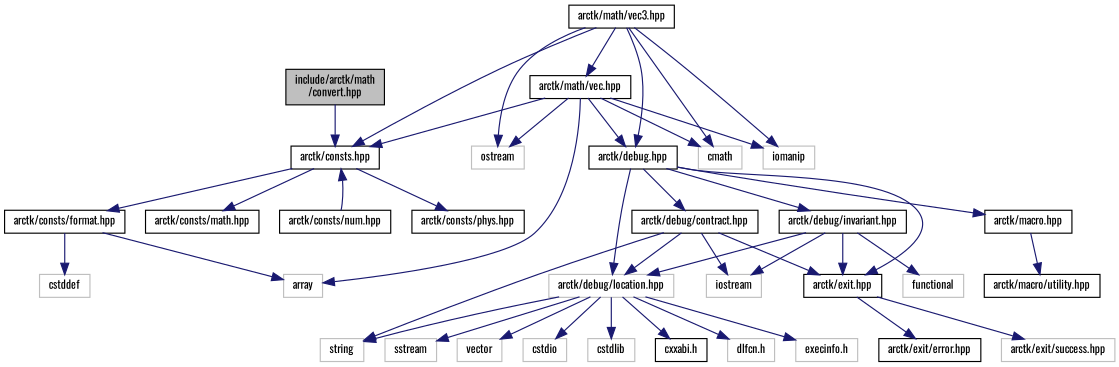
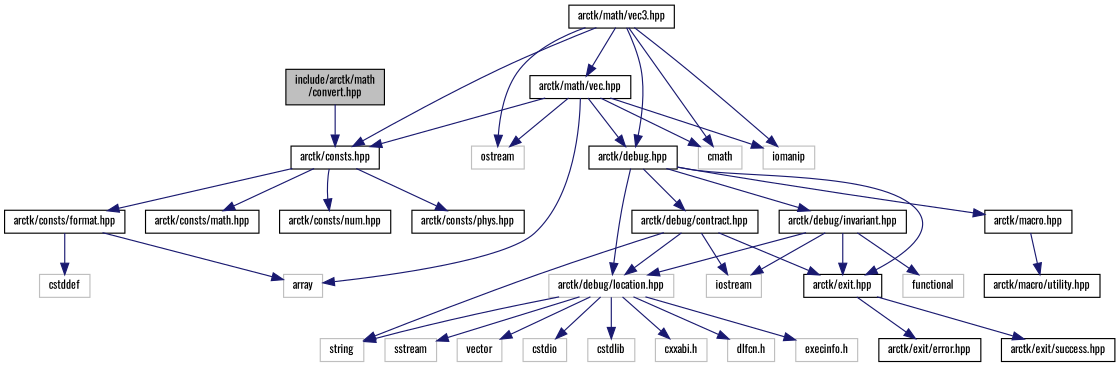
edge "arctk/consts/num.hpp" -> "arctk/consts.hpp": reversed
node "cxxabi.h": color black -> grey75
node "arctk/exit/success.hpp": color grey75 -> black
